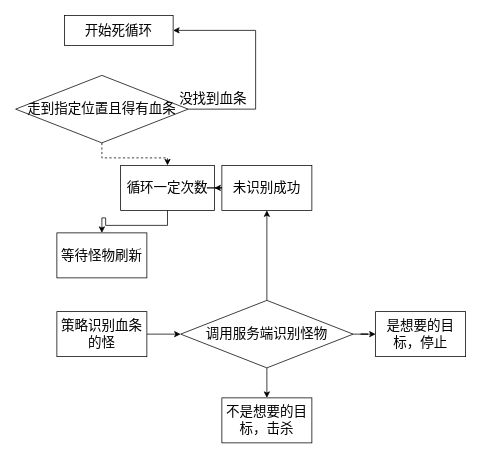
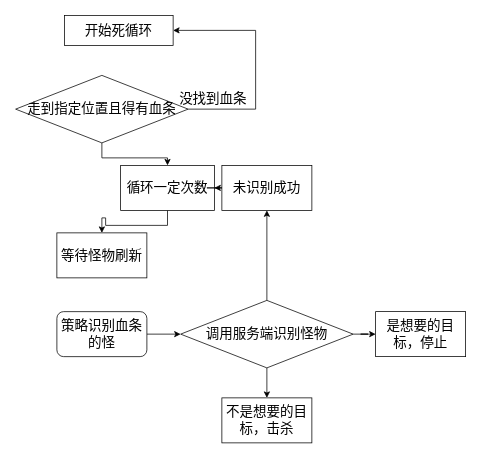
edge "走到指定位置且得有血条" -> "循环一定次数": style dashed -> solid
node "策略识别血条的怪": shape rectangle -> rounded rectangle
